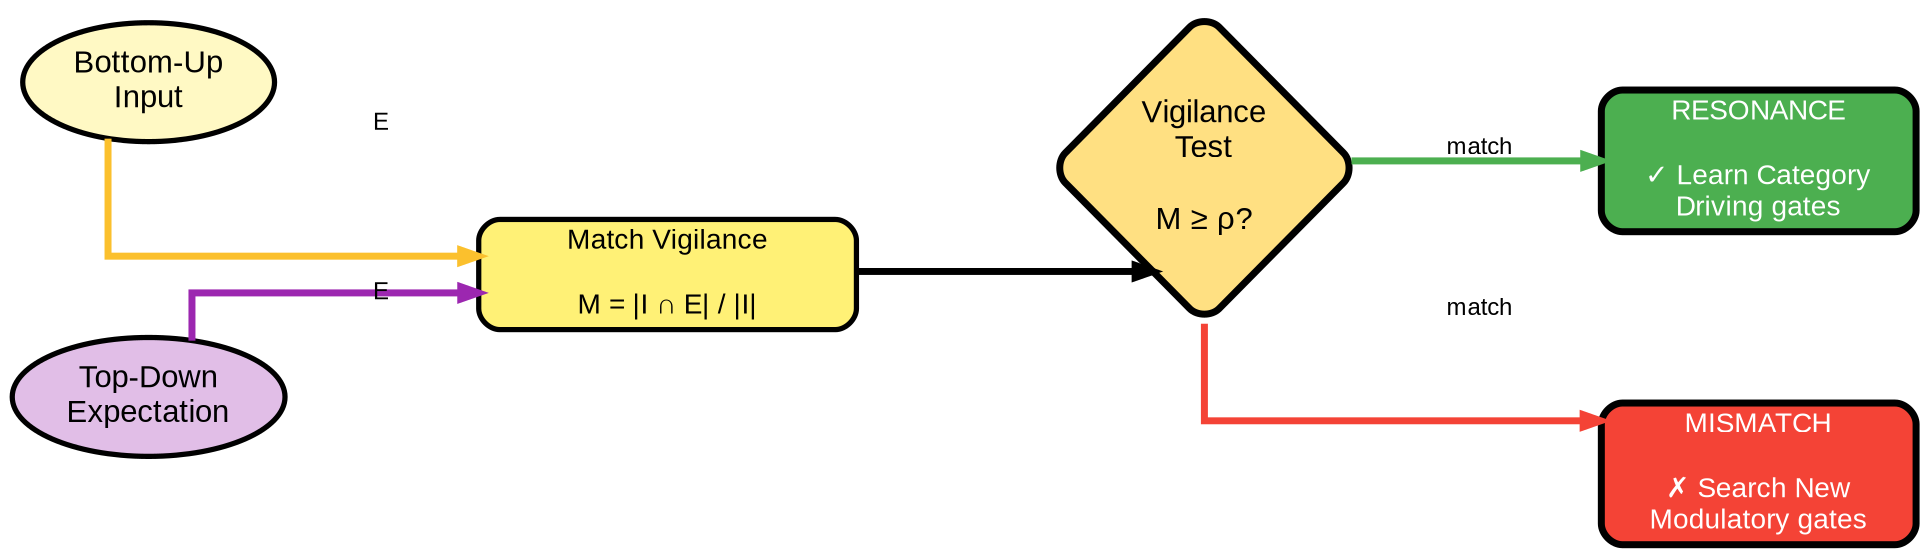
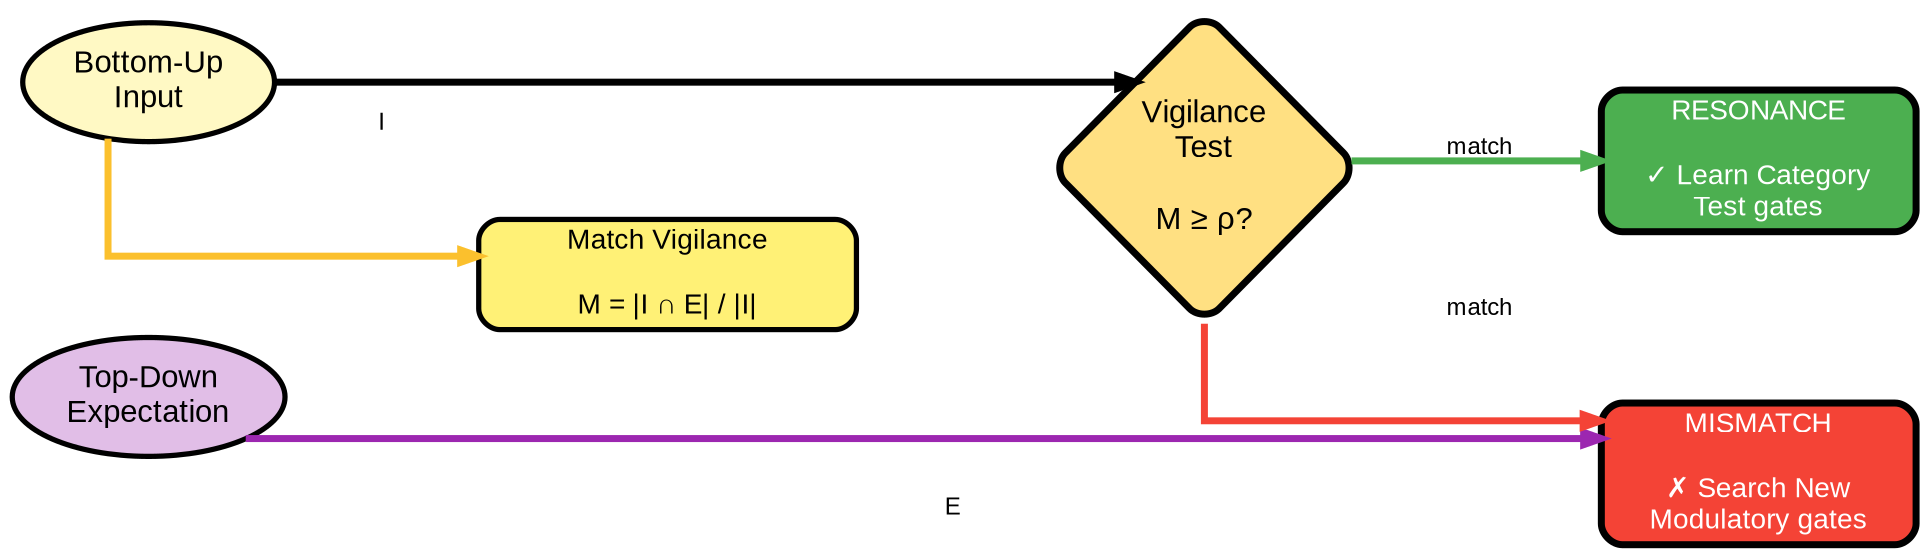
edge "Bottom-Up Input" -> "Match Vigilance M = |I ∩ E| / |I|": label "  E  " -> "  I  "
node "RESONANCE ✓ Learn Category Driving gates": label "RESONANCE ✓ Learn Category Driving gates" -> "RESONANCE ✓ Learn Category Test gates"
edge "Match Vigilance M = |I ∩ E| / |I|" -> "Vigilance Test M ≥ ρ?": now "Bottom-Up Input" -> "Vigilance Test M ≥ ρ?"
edge "Top-Down Expectation" -> "Match Vigilance M = |I ∩ E| / |I|": now "Top-Down Expectation" -> "MISMATCH ✗ Search New Modulatory gates"
